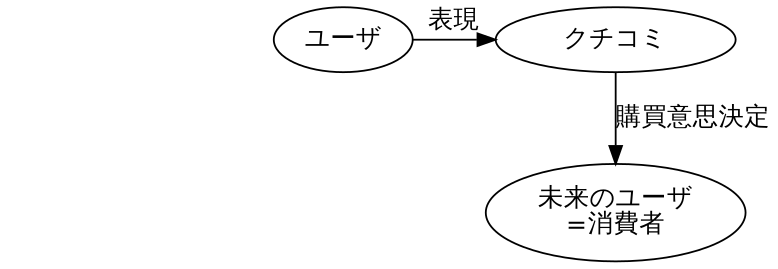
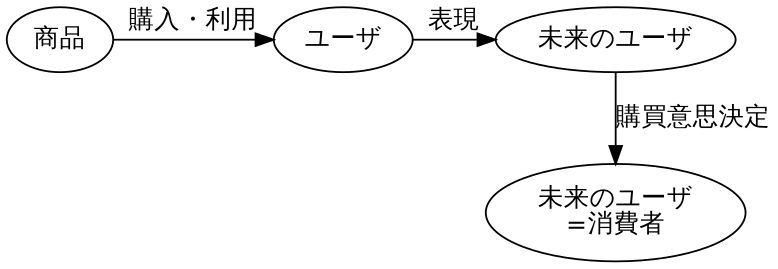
node "商品": added
node "クチコミ": label "クチコミ" -> "未来のユーザ"
